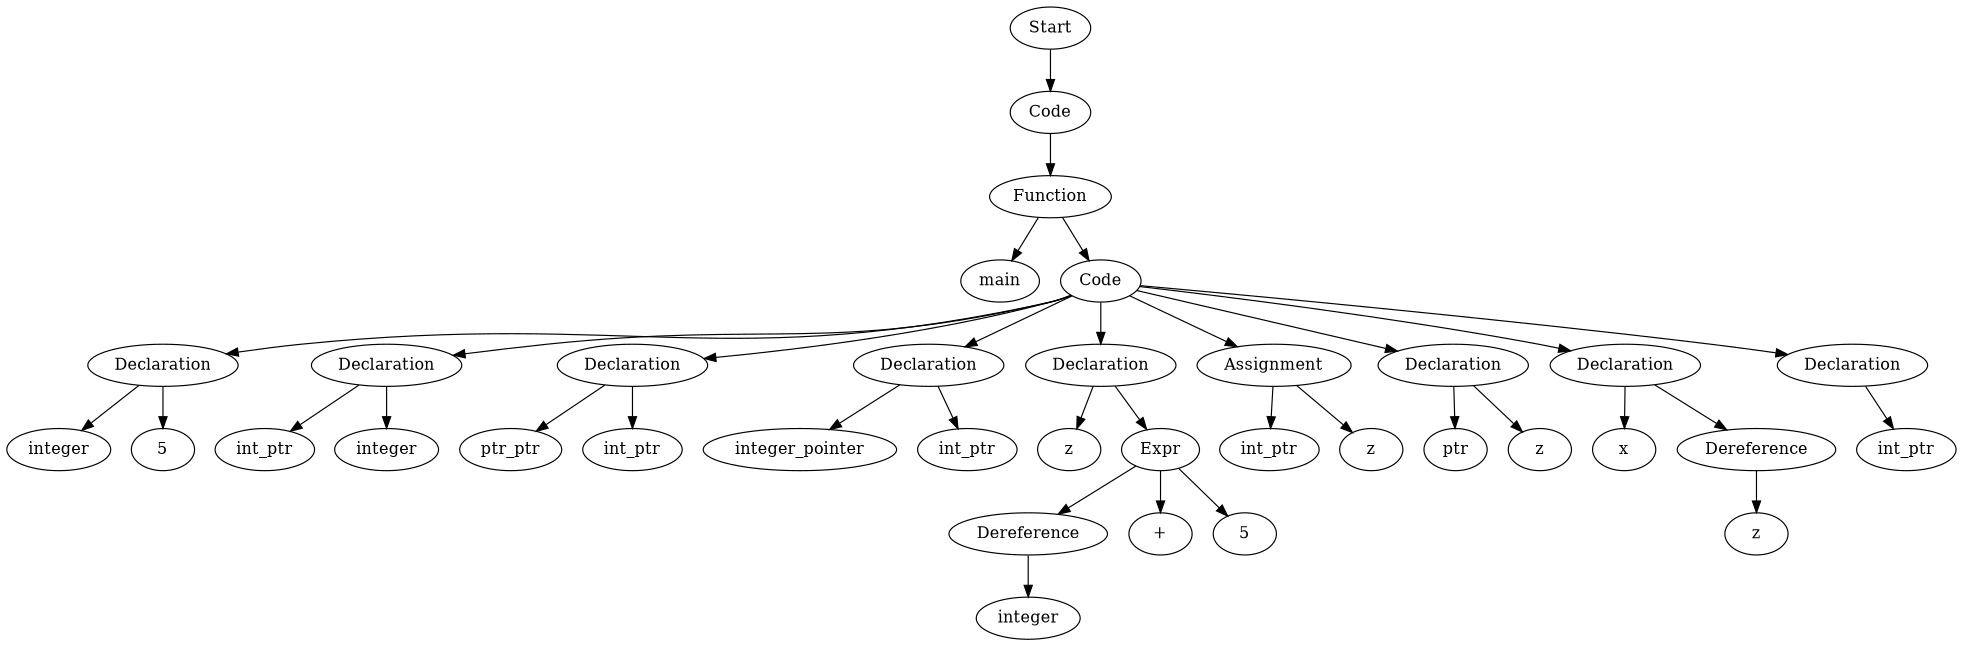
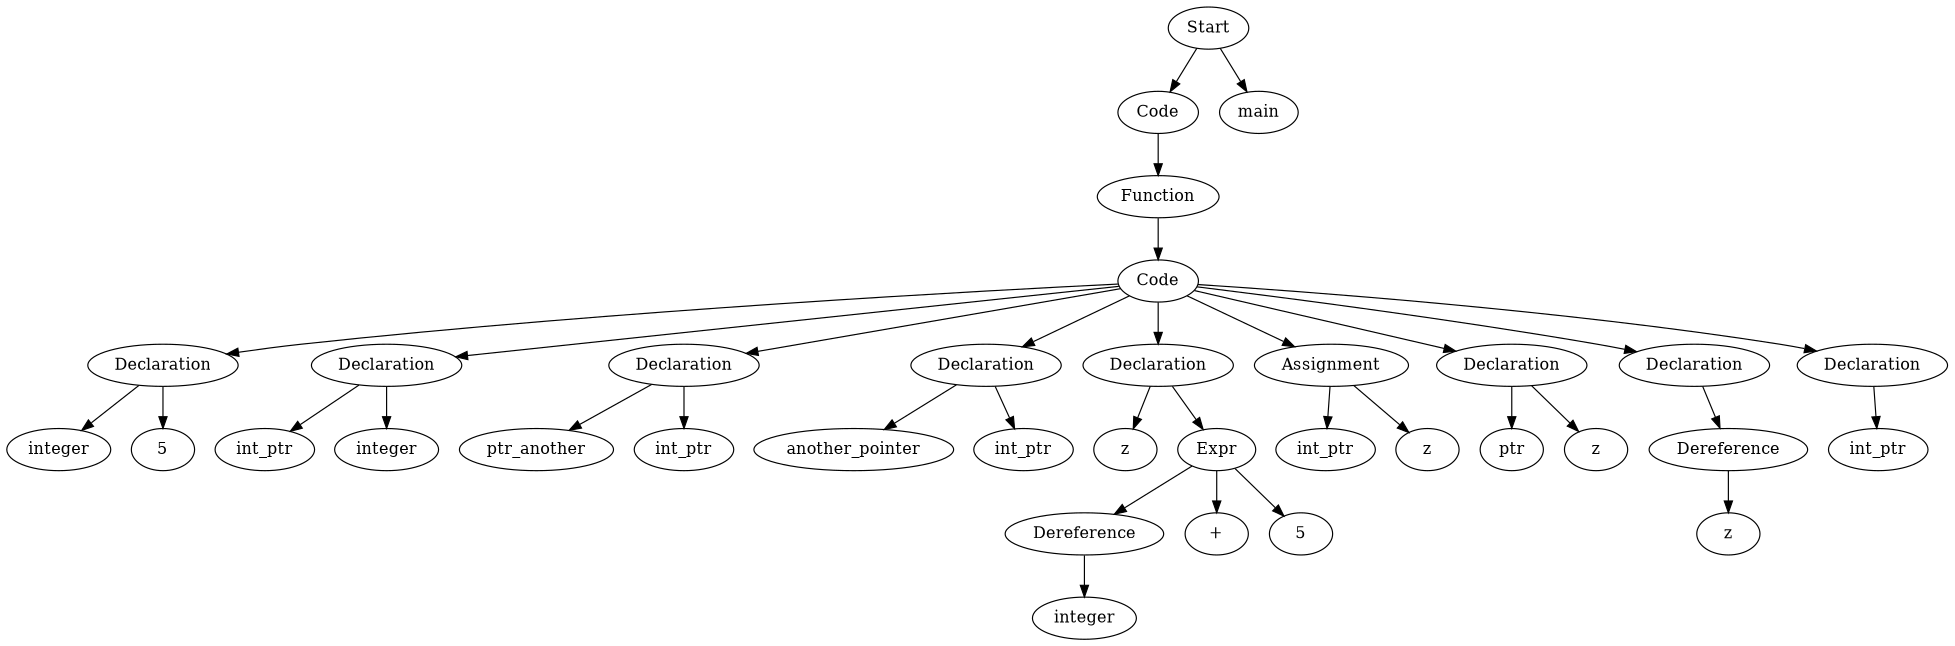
edge "Function" -> "main": now "Start" -> "main"
node "ptr_ptr": label "ptr_ptr" -> "ptr_another"
node "integer_pointer": label "integer_pointer" -> "another_pointer"
node "x": removed
